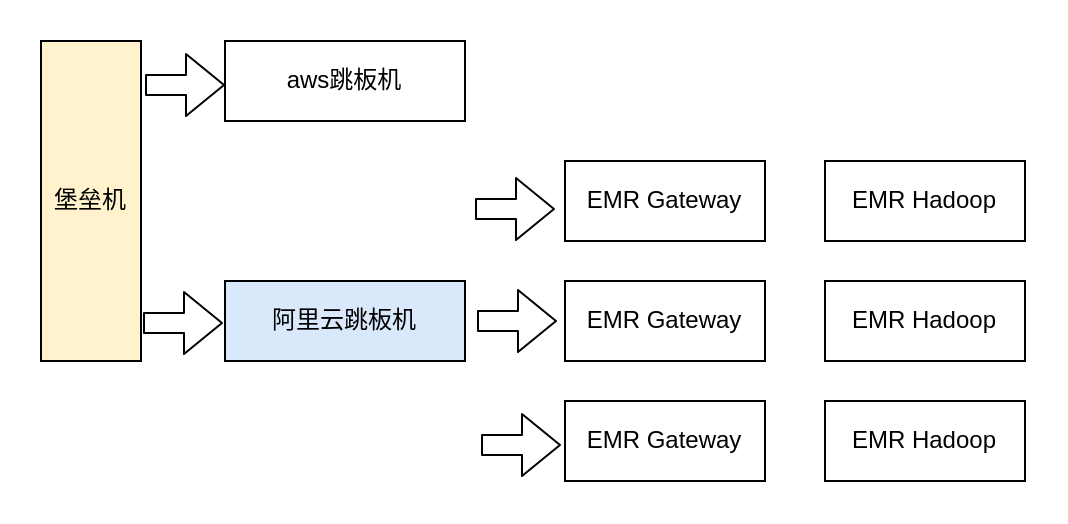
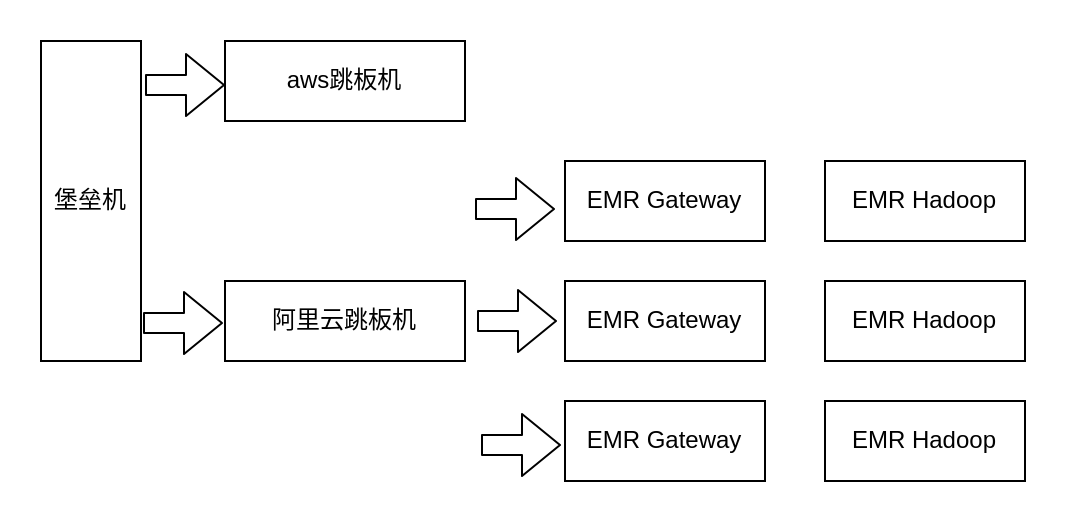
node "堡垒机": fillcolor #fff2cc -> #ffffff
node "阿里云跳板机": fillcolor #dae8fc -> #ffffff
